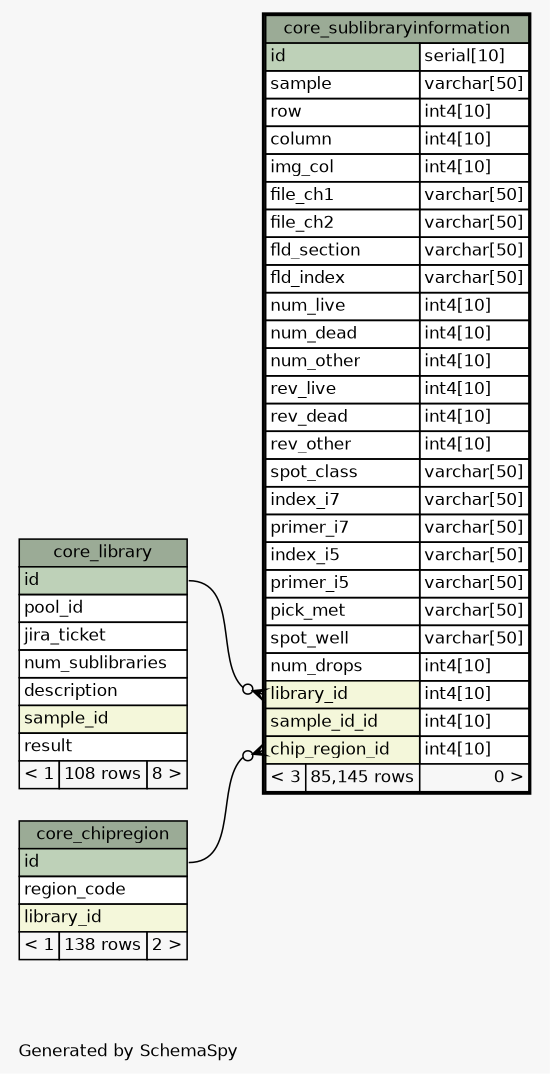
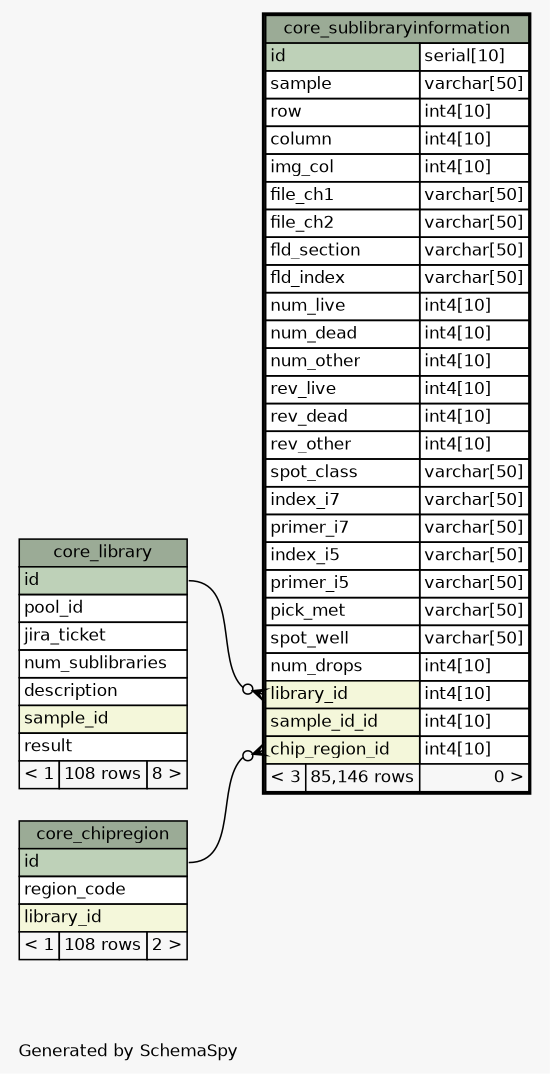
node "core_sublibraryinformation": text "85,145 rows" -> "85,146 rows"
node "core_chipregion": text "138 rows" -> "108 rows"
